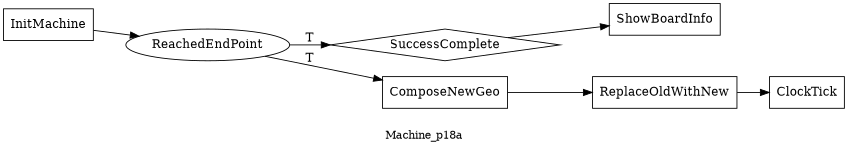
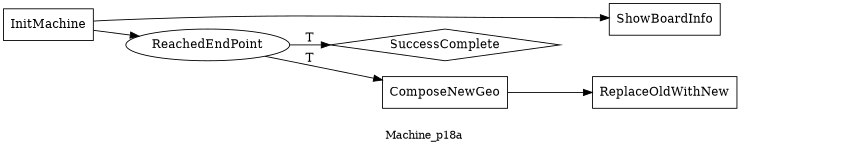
edge "SuccessComplete" -> "ShowBoardInfo": now "InitMachine" -> "ShowBoardInfo"
node "ClockTick": removed
